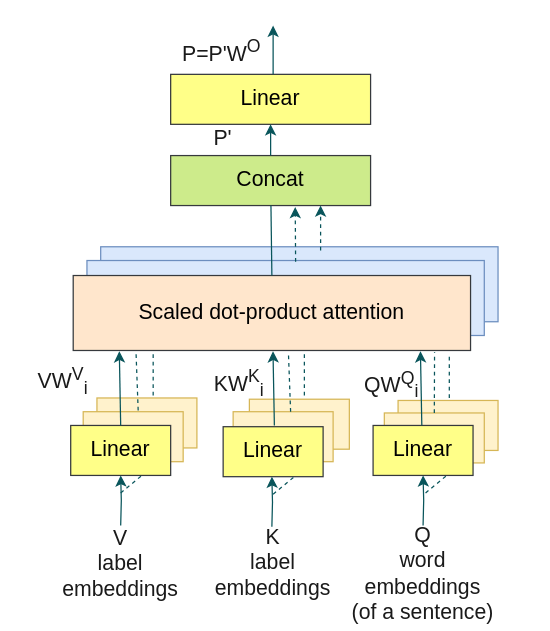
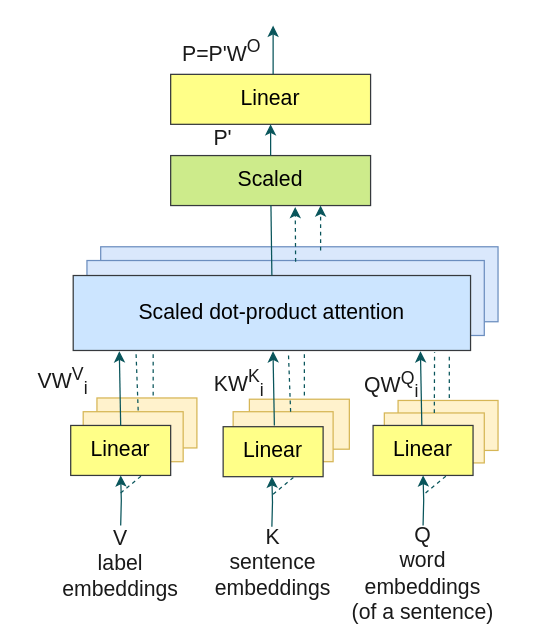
node "Concat": label "Concat" -> "Scaled"
node "Scaled dot-product attention": fillcolor #ffe6cc -> #cce5ff
node "K label embeddings": label "K label embeddings" -> "K sentence embeddings"
